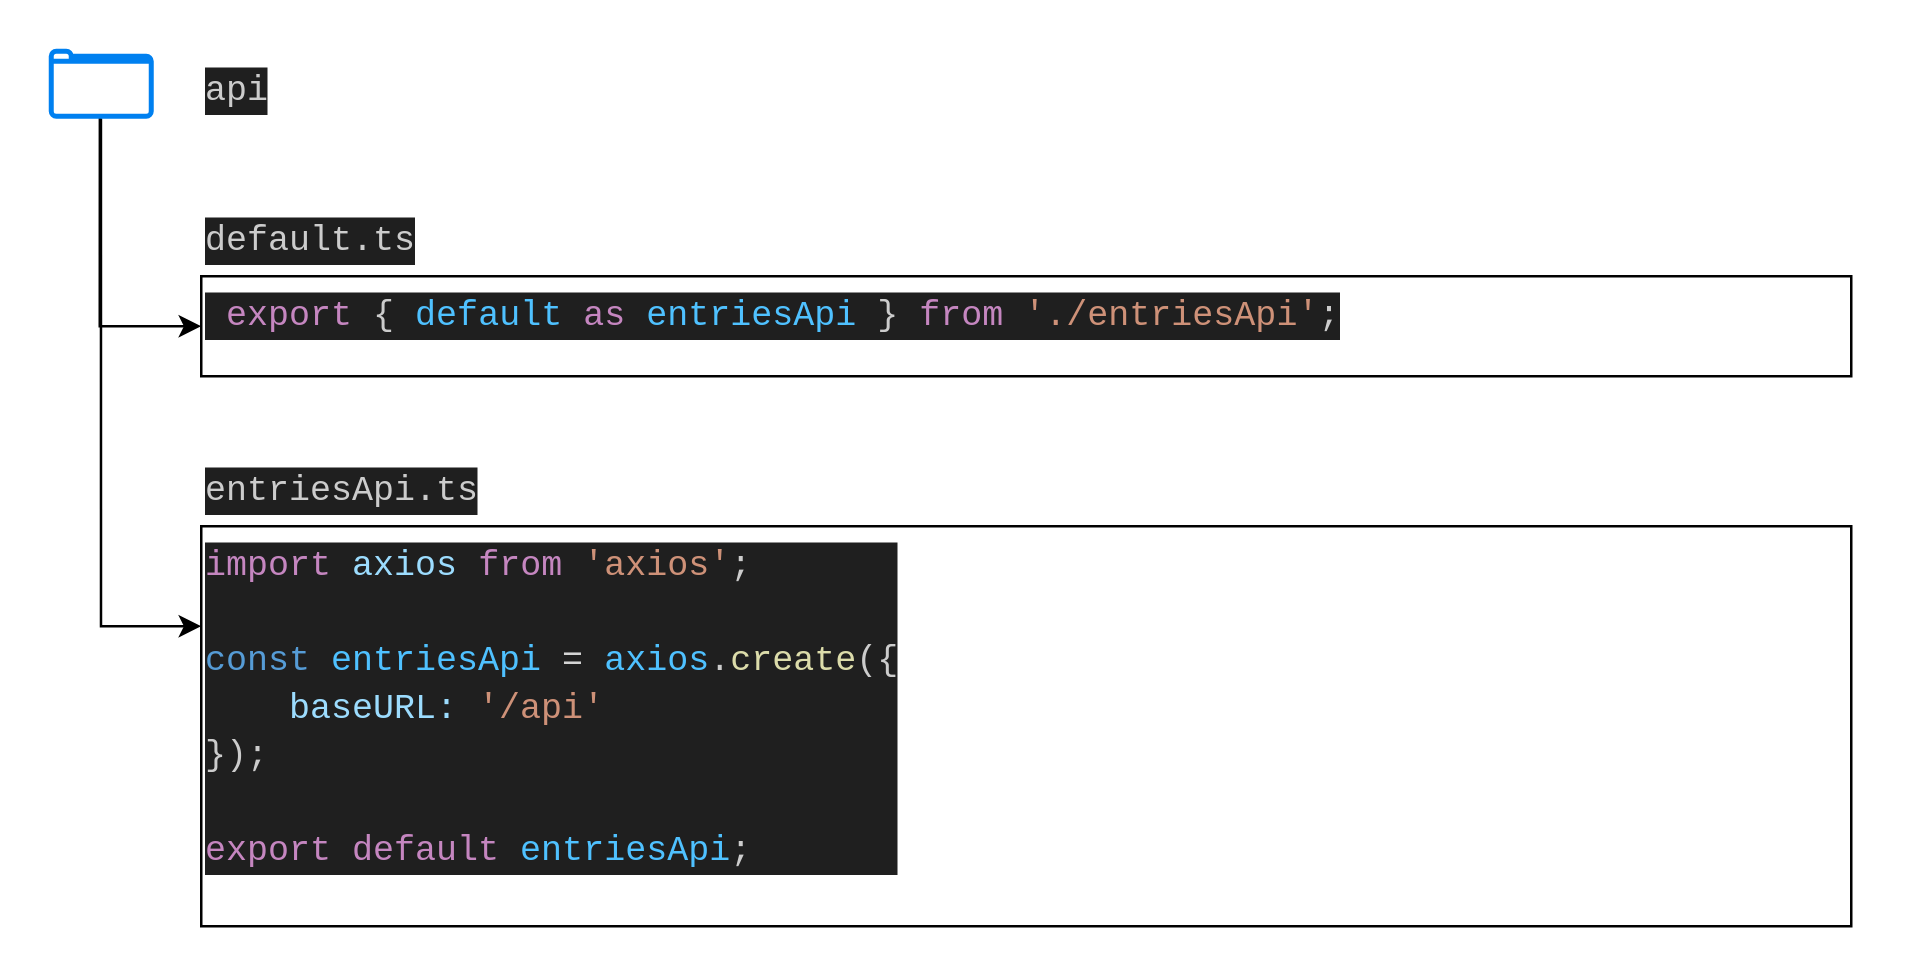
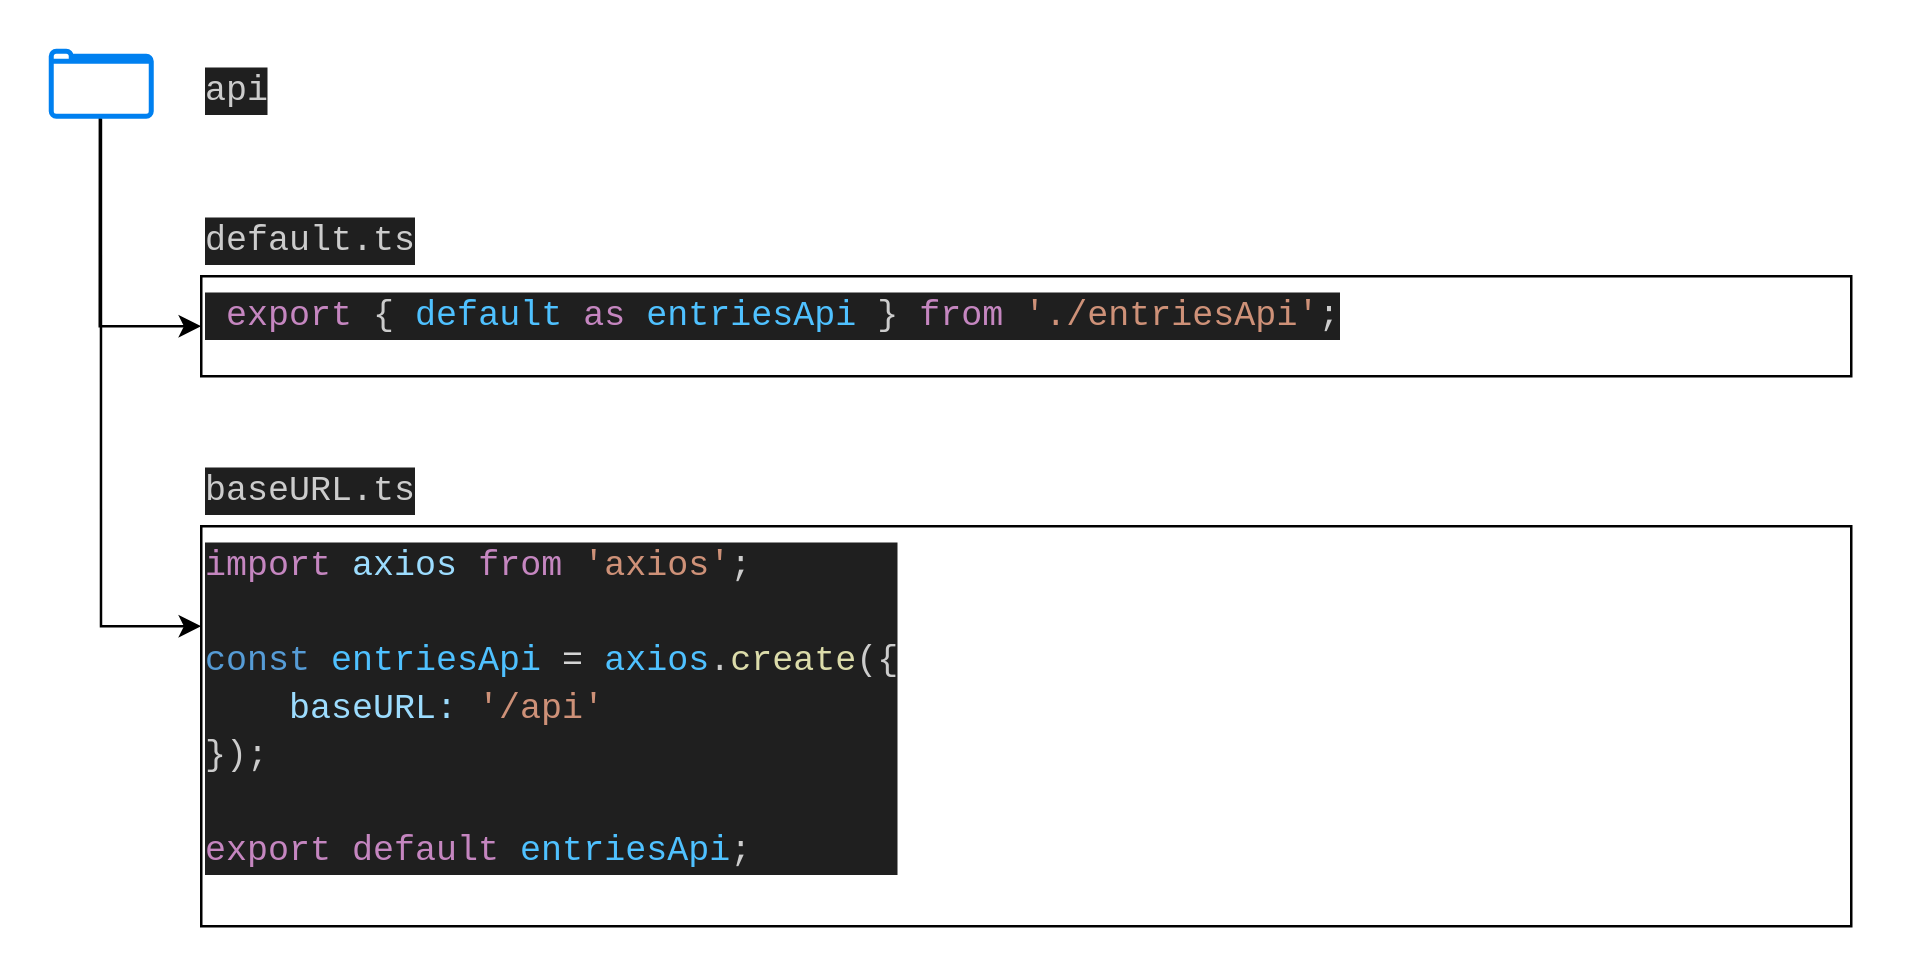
node "entriesApi.ts": label "entriesApi.ts" -> "baseURL.ts"
